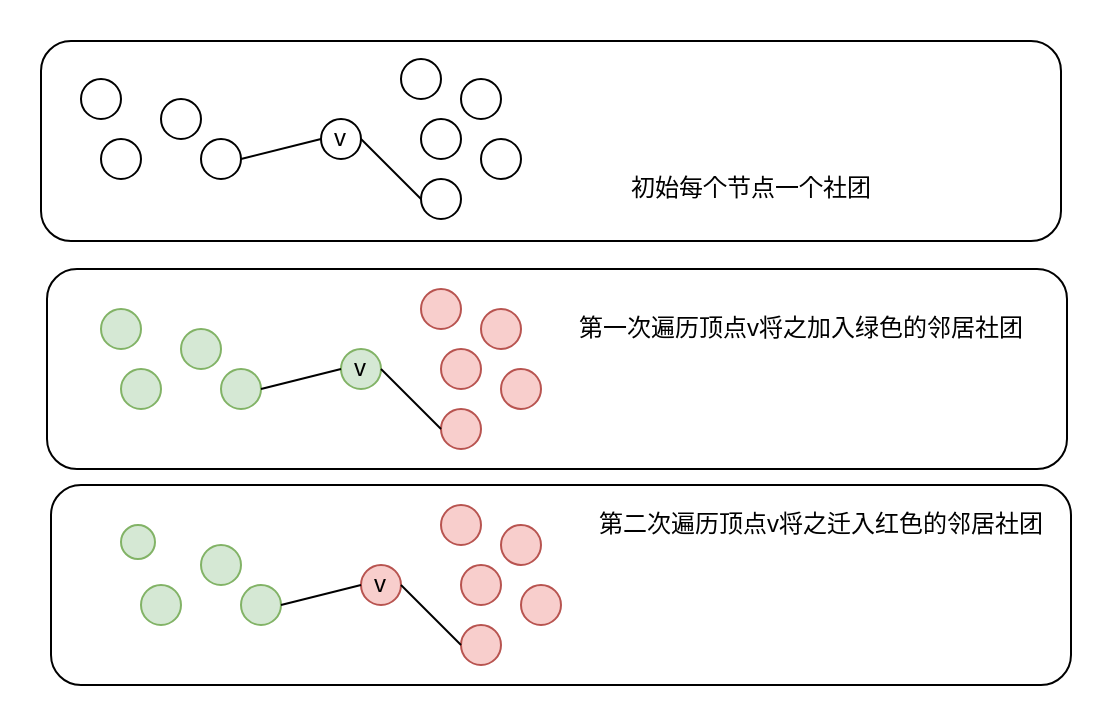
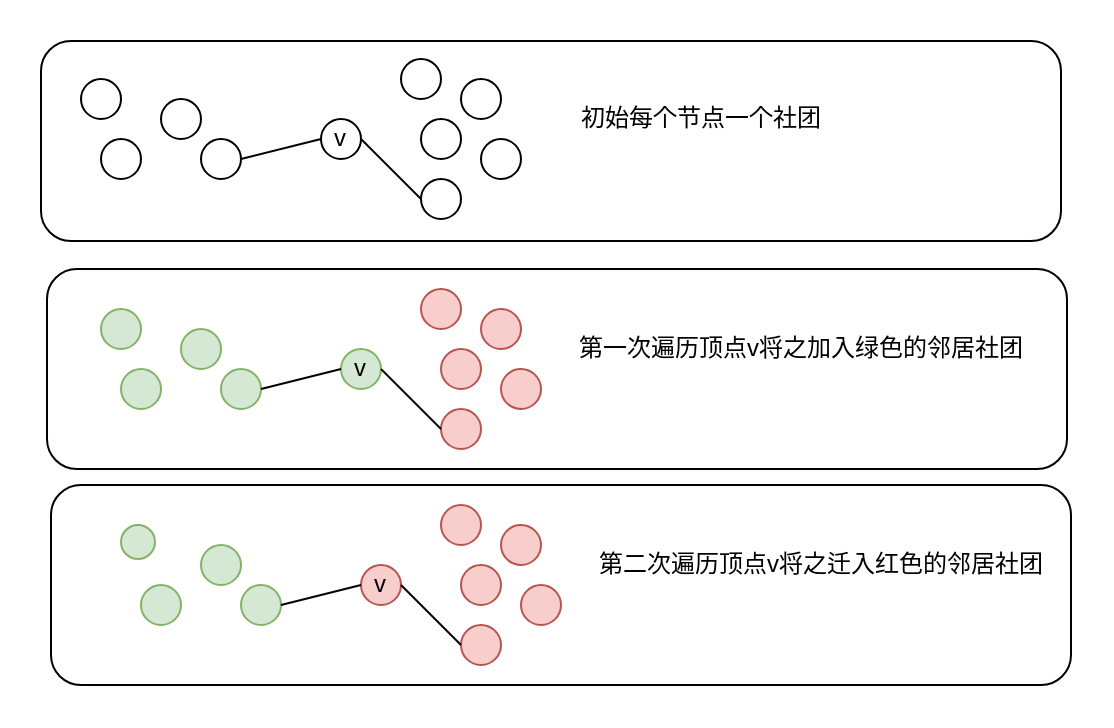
node "初始每个节点一个社团": moved (751, 189) -> (701, 119)
node "第一次遍历顶点v将之加入绿色的邻居社团": moved (801, 329) -> (801, 349)
node "第二次遍历顶点v将之迁入红色的邻居社团": moved (821, 525) -> (821, 565)
